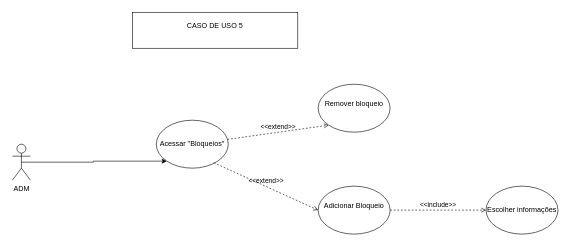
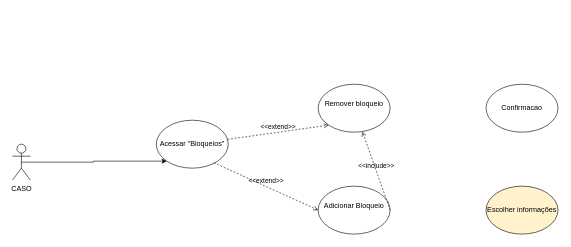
node "CASO DE USO 5": removed
node "Confirmacao": added
node "ADM": label "ADM" -> "CASO"
edge "Adicionar Bloqueio" -> "Escolher informações": now "Adicionar Bloqueio" -> "Remover bloqueio"
node "Escolher informações": fillcolor #ffffff -> #fff2cc
